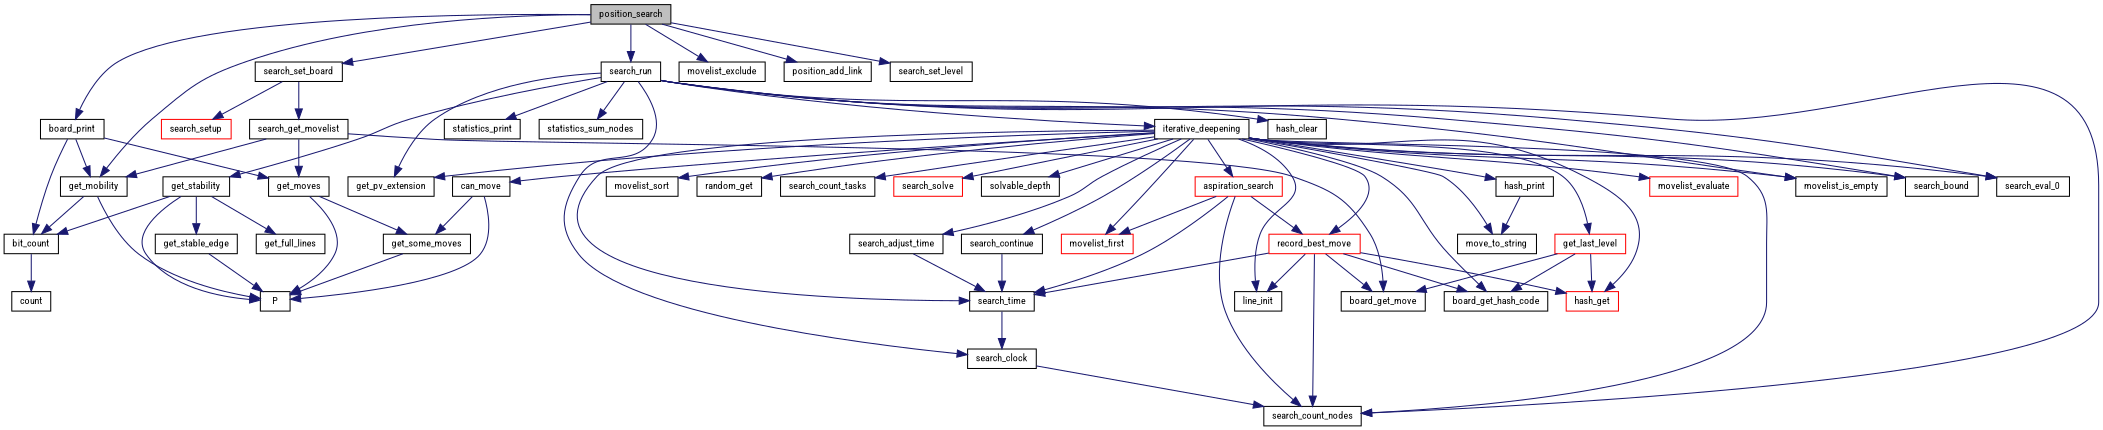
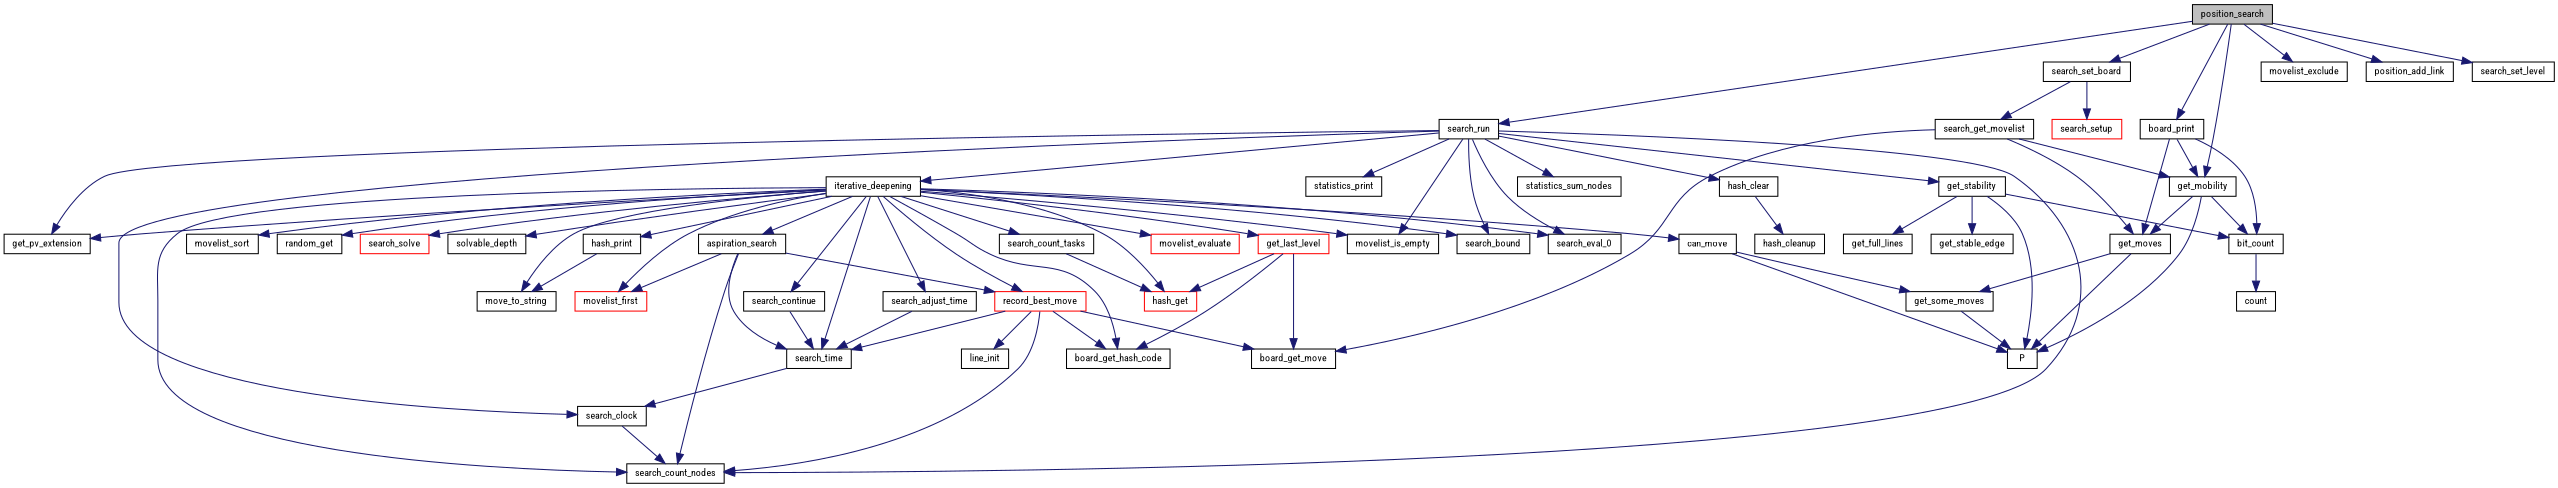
node "aspiration_search": color red -> black
edge "iterative_deepening" -> "line_init": removed
edge "get_mobility" -> "get_moves": added
node "hash_cleanup": added
edge "get_stable_edge" -> "P": removed
edge "record_best_move" -> "hash_get": now "search_count_tasks" -> "hash_get"
